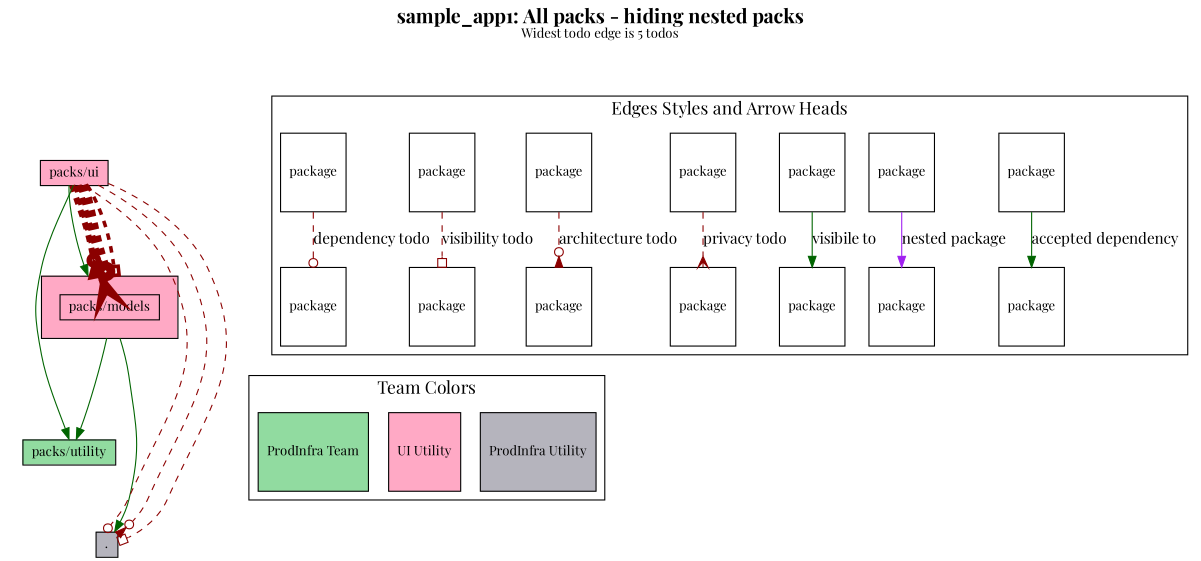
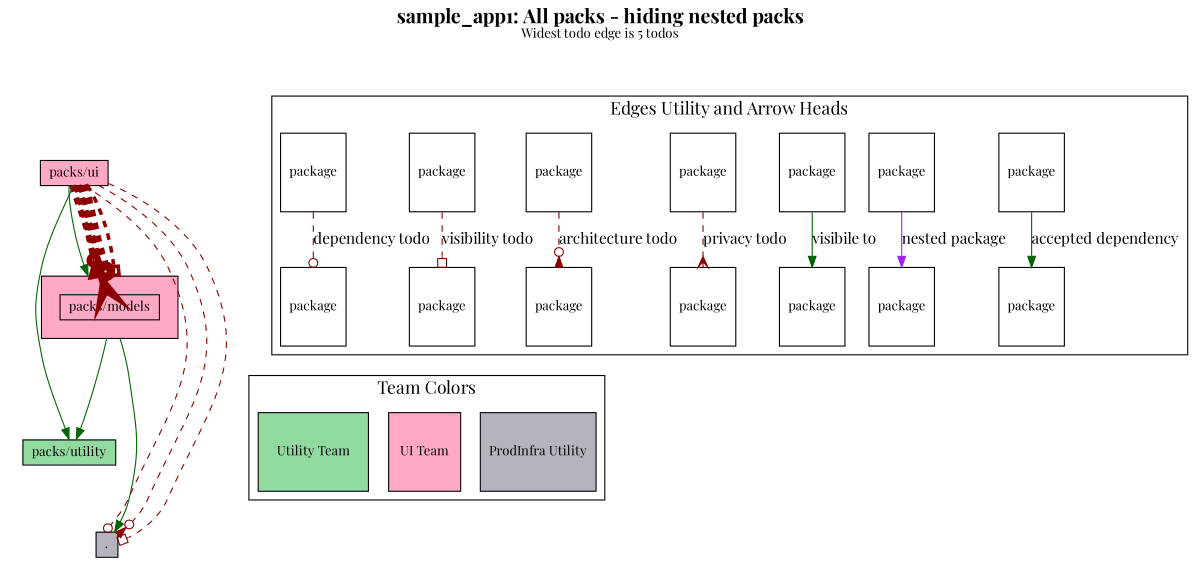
cluster "Edges Styles and Arrow Heads": label "Edges Styles and Arrow Heads" -> "Edges Utility and Arrow Heads"
node "ProdInfra Team": label "ProdInfra Team" -> "Utility Team"
node "UI Utility": label "UI Utility" -> "UI Team"
